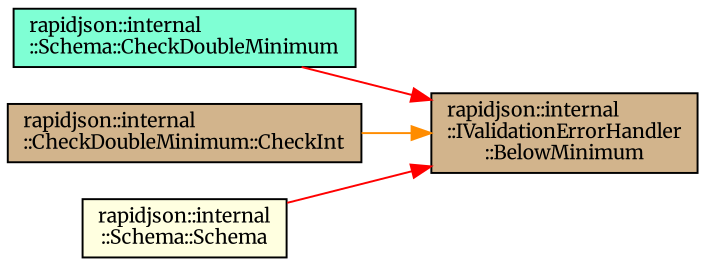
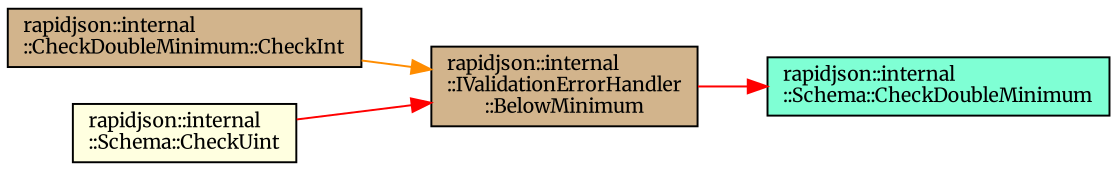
edge "rapidjson::internal ::Schema::CheckDoubleMinimum" -> "rapidjson::internal ::IValidationErrorHandler ::BelowMinimum": reversed
node "rapidjson::internal ::Schema::Schema": label "rapidjson::internal ::Schema::Schema" -> "rapidjson::internal ::Schema::CheckUint"
